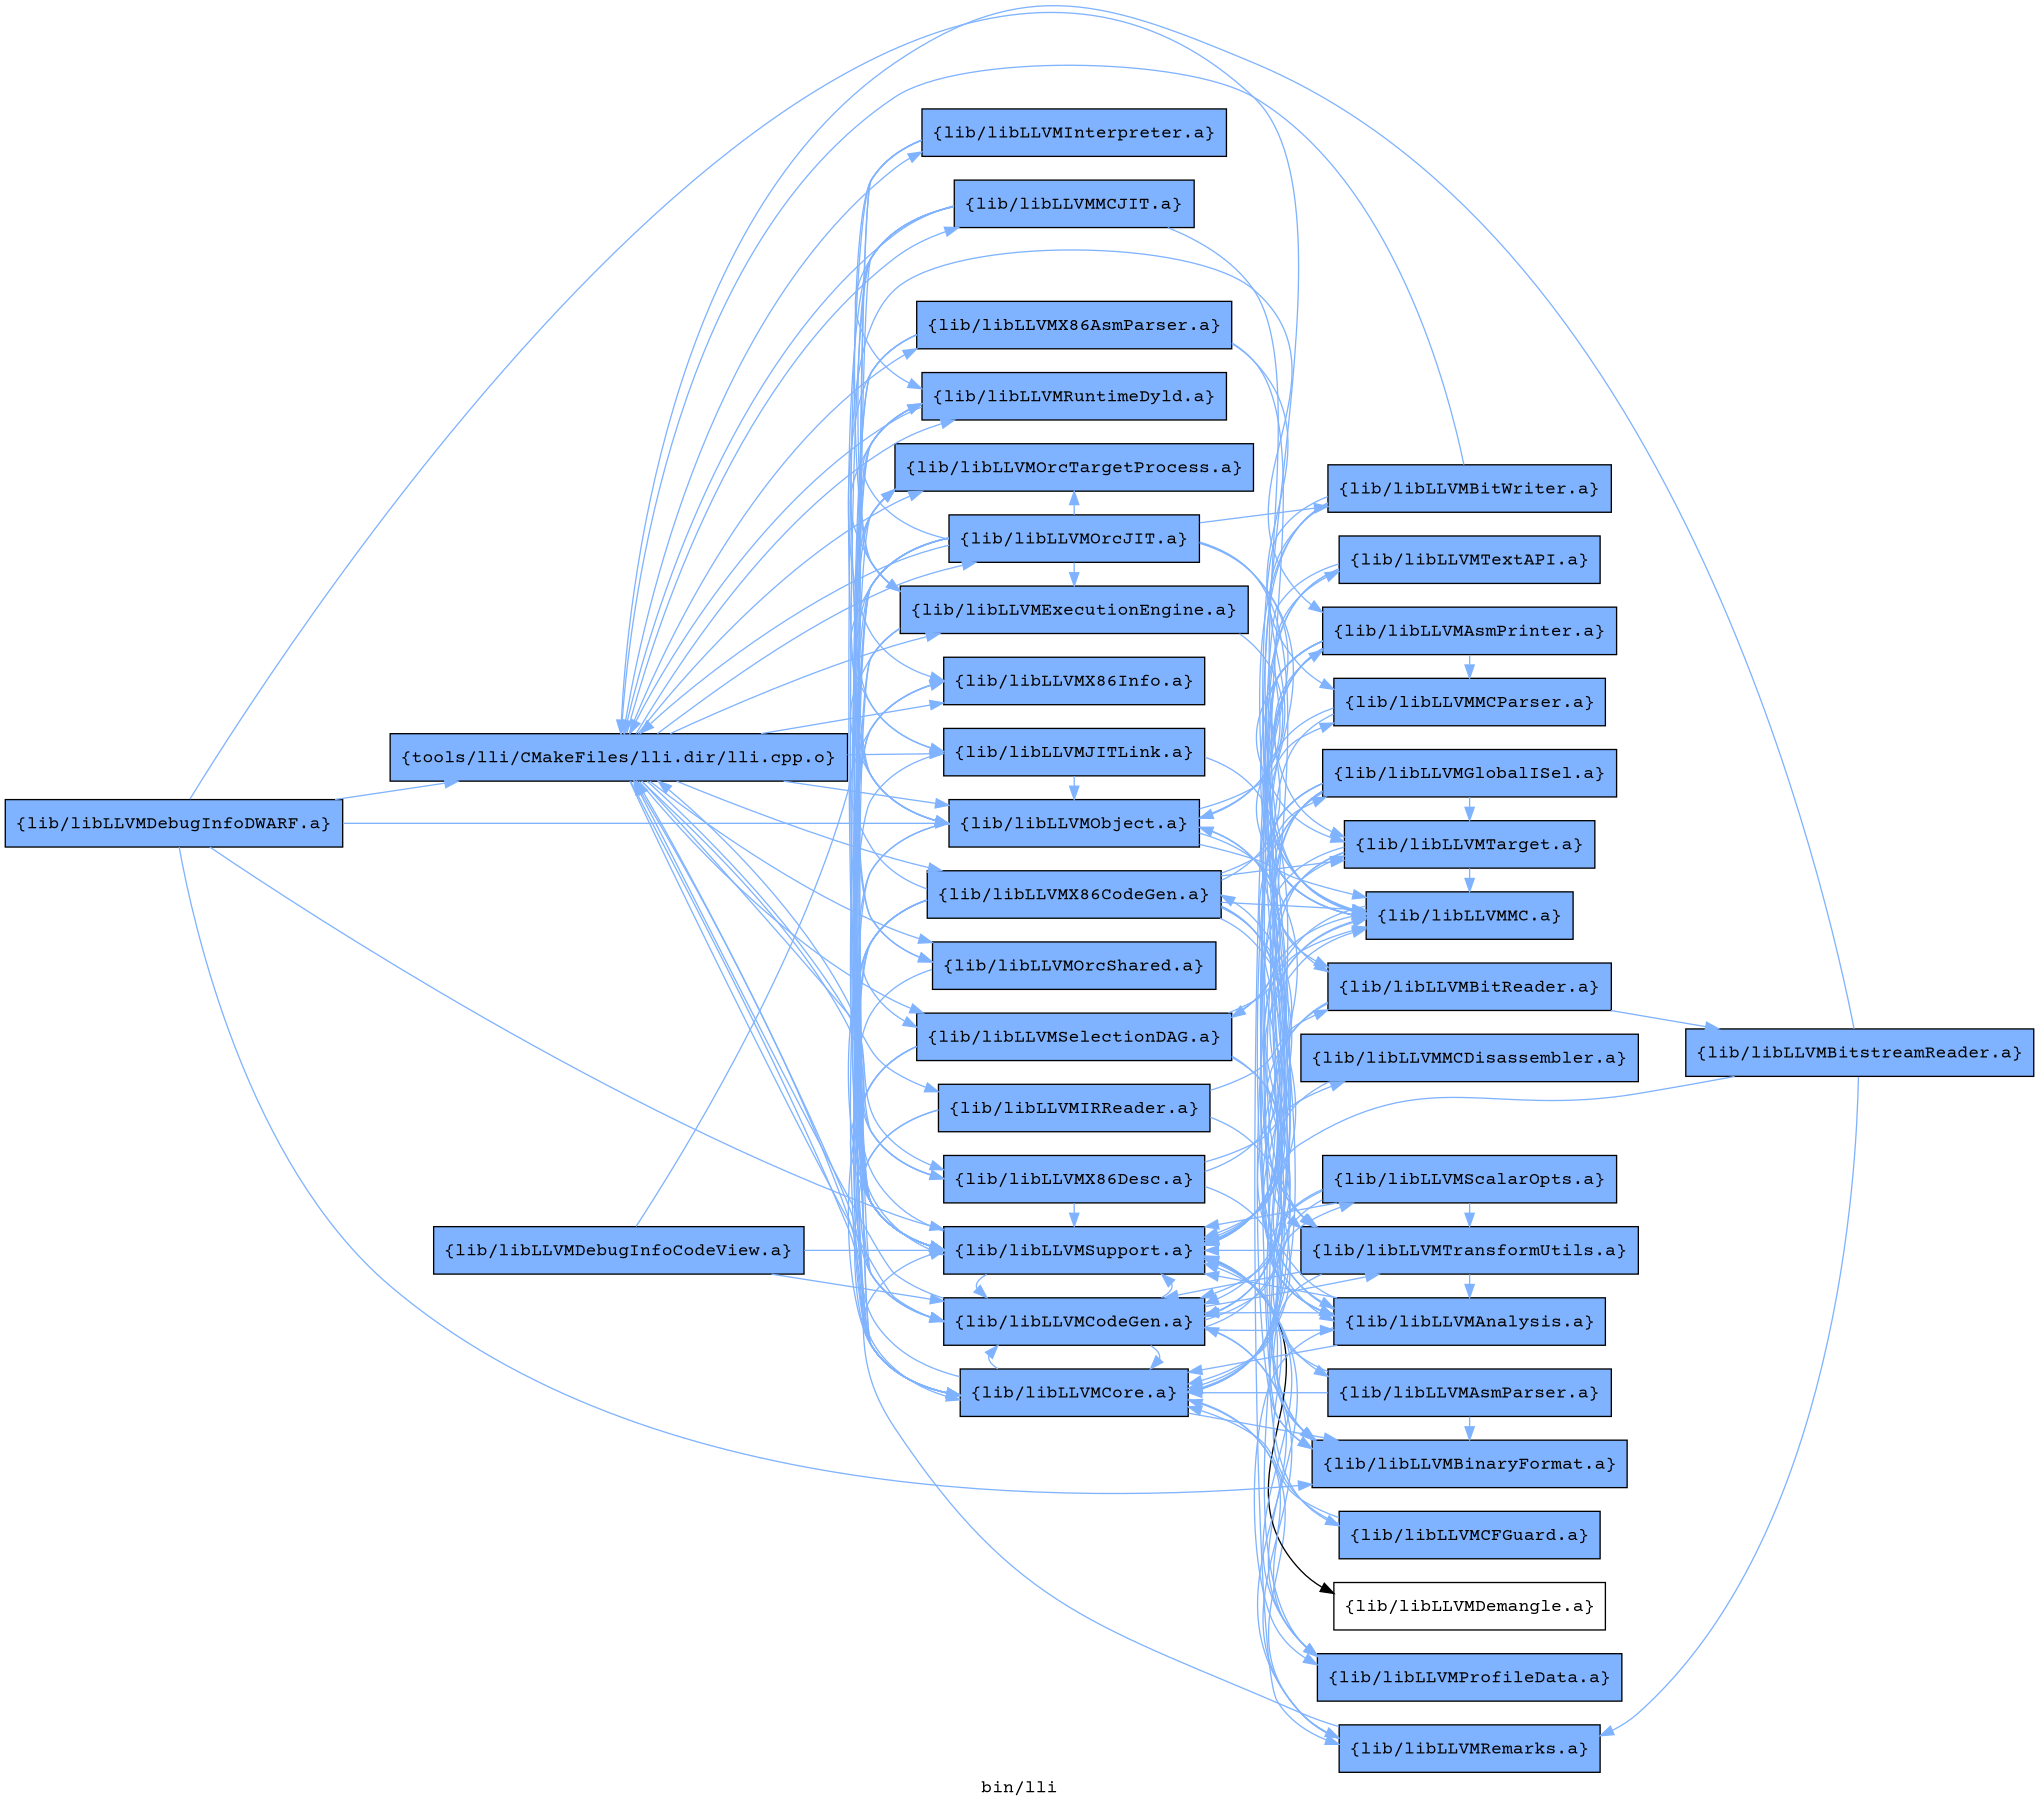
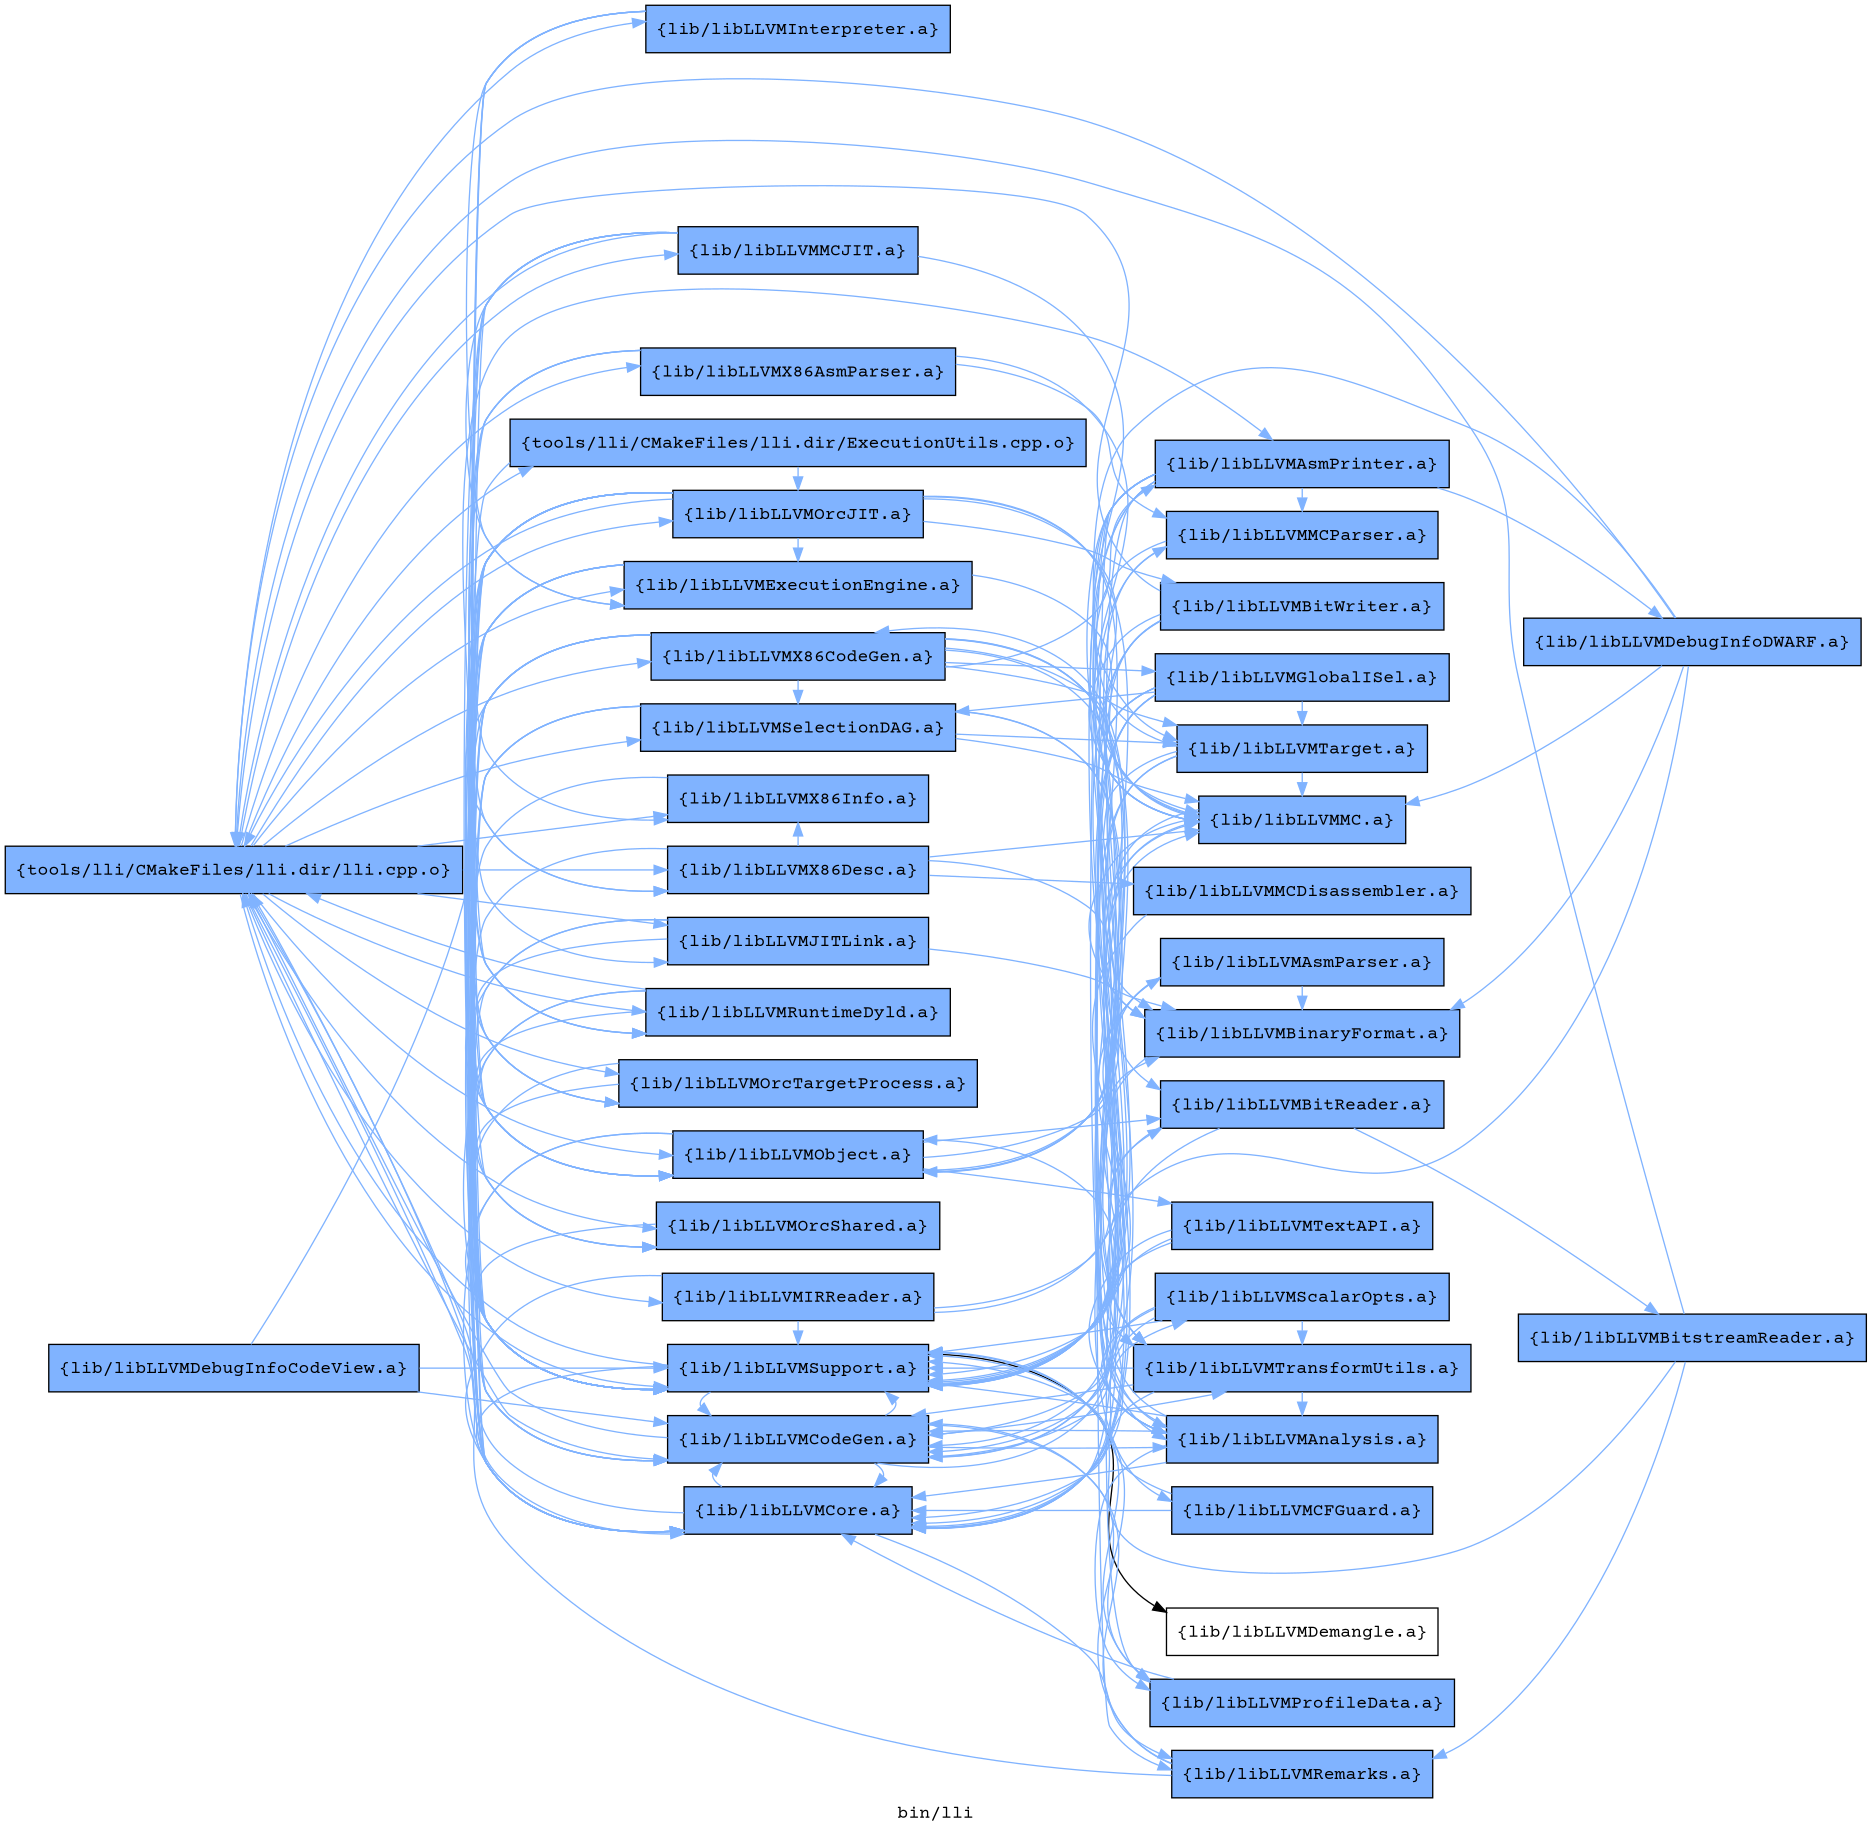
node "{tools/lli/CMakeFiles/lli.dir/ExecutionUtils.cpp.o}": added
edge "{lib/libLLVMAsmPrinter.a}" -> "{lib/libLLVMDebugInfoDWARF.a}": added
edge "{lib/libLLVMX86CodeGen.a}" -> "{lib/libLLVMX86Info.a}": now "{lib/libLLVMX86CodeGen.a}" -> "{lib/libLLVMOrcShared.a}"
edge "{lib/libLLVMCore.a}" -> "{lib/libLLVMBinaryFormat.a}": removed
